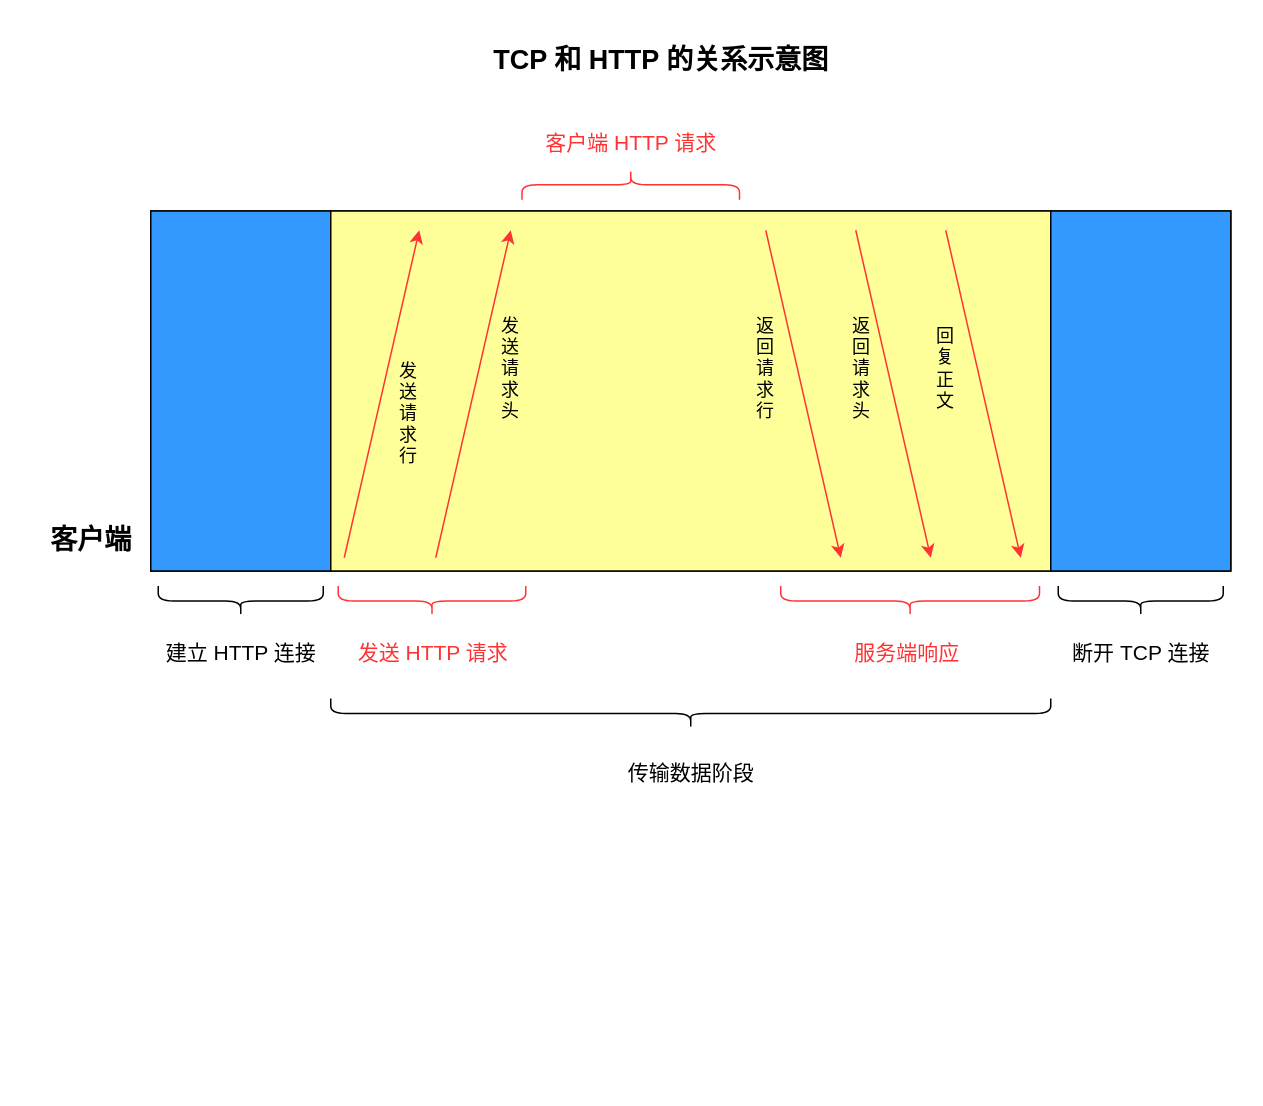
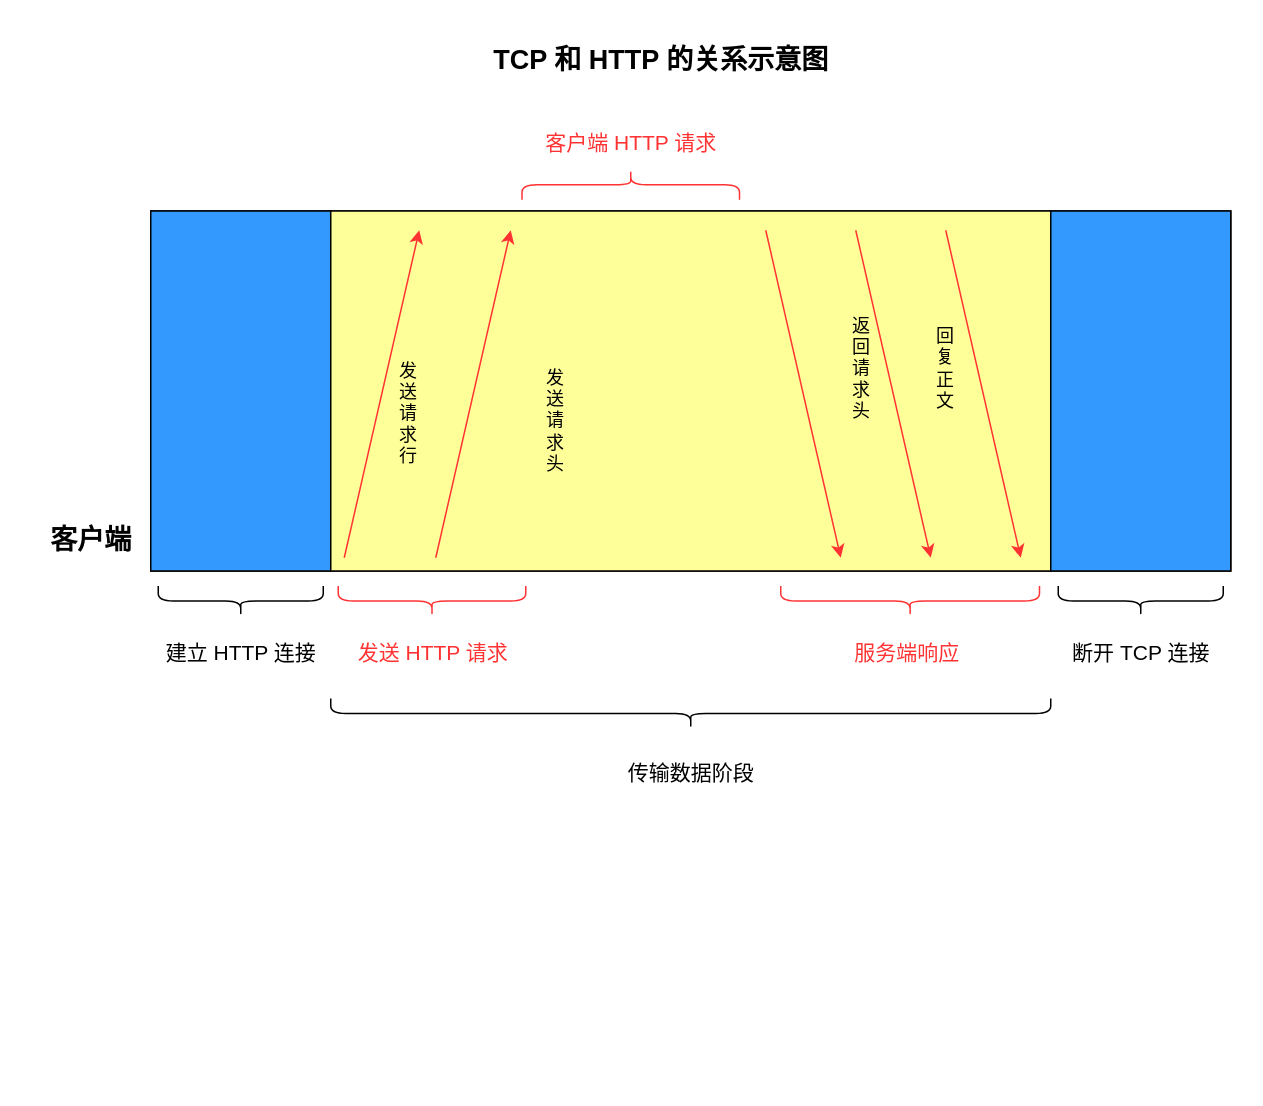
node "发 送 请 求 头": moved (511, 368) -> (556, 421)
node "返 回 请 求 行": removed
